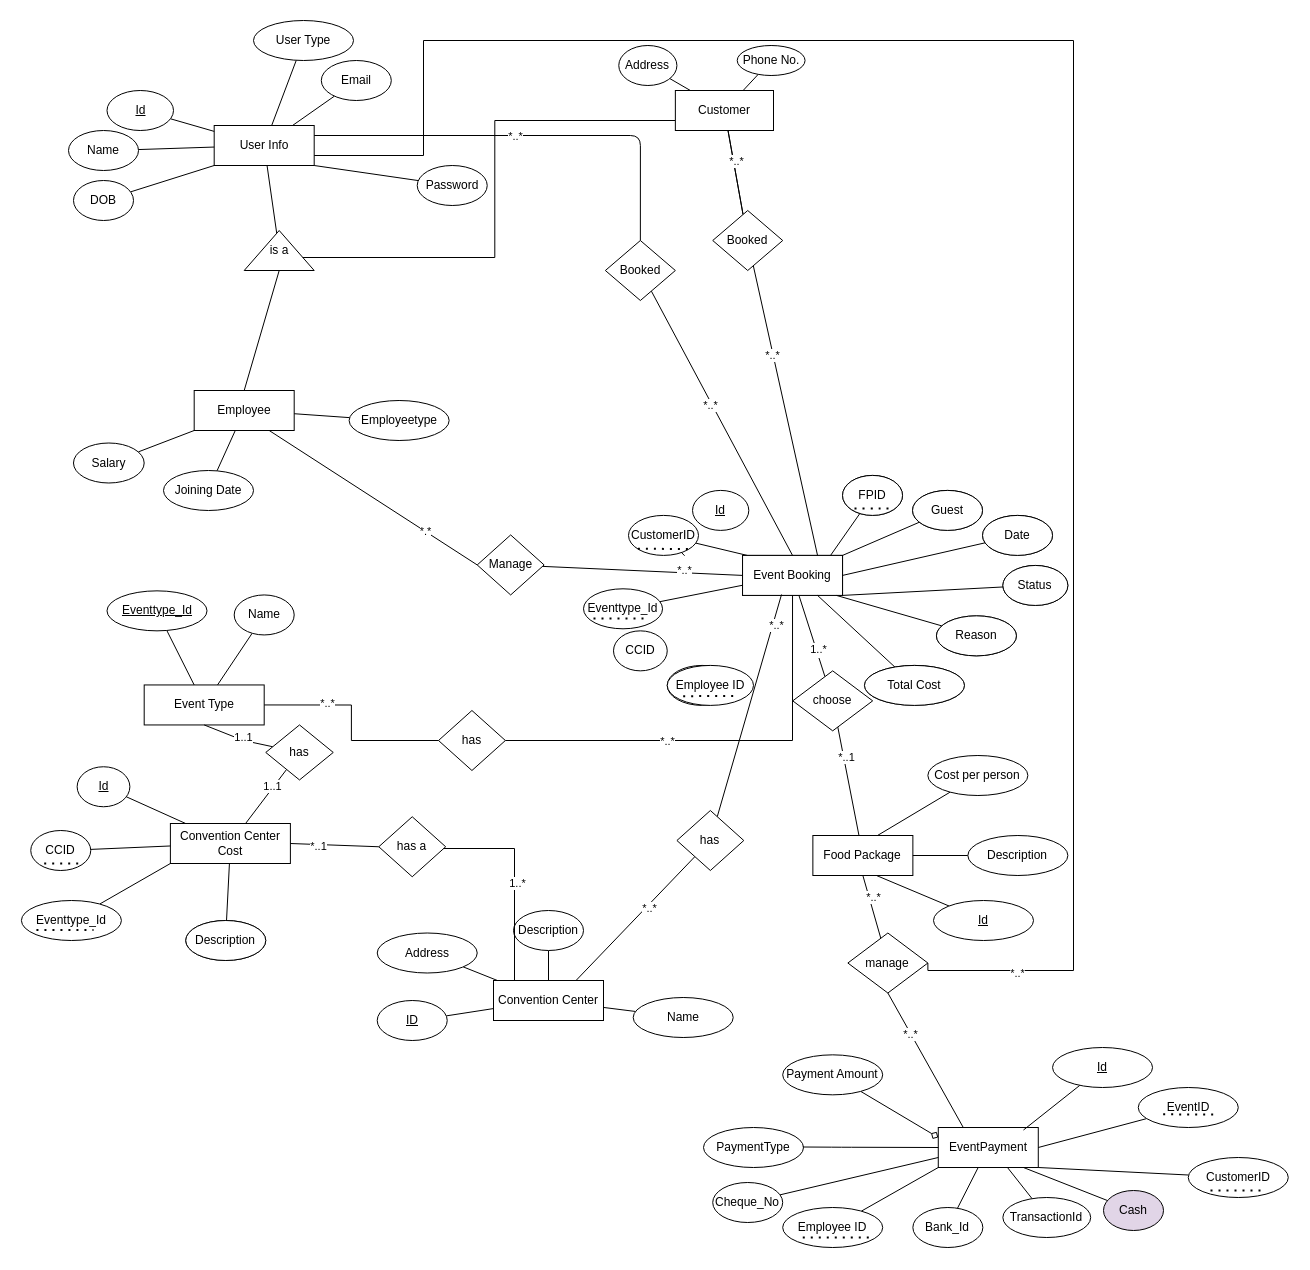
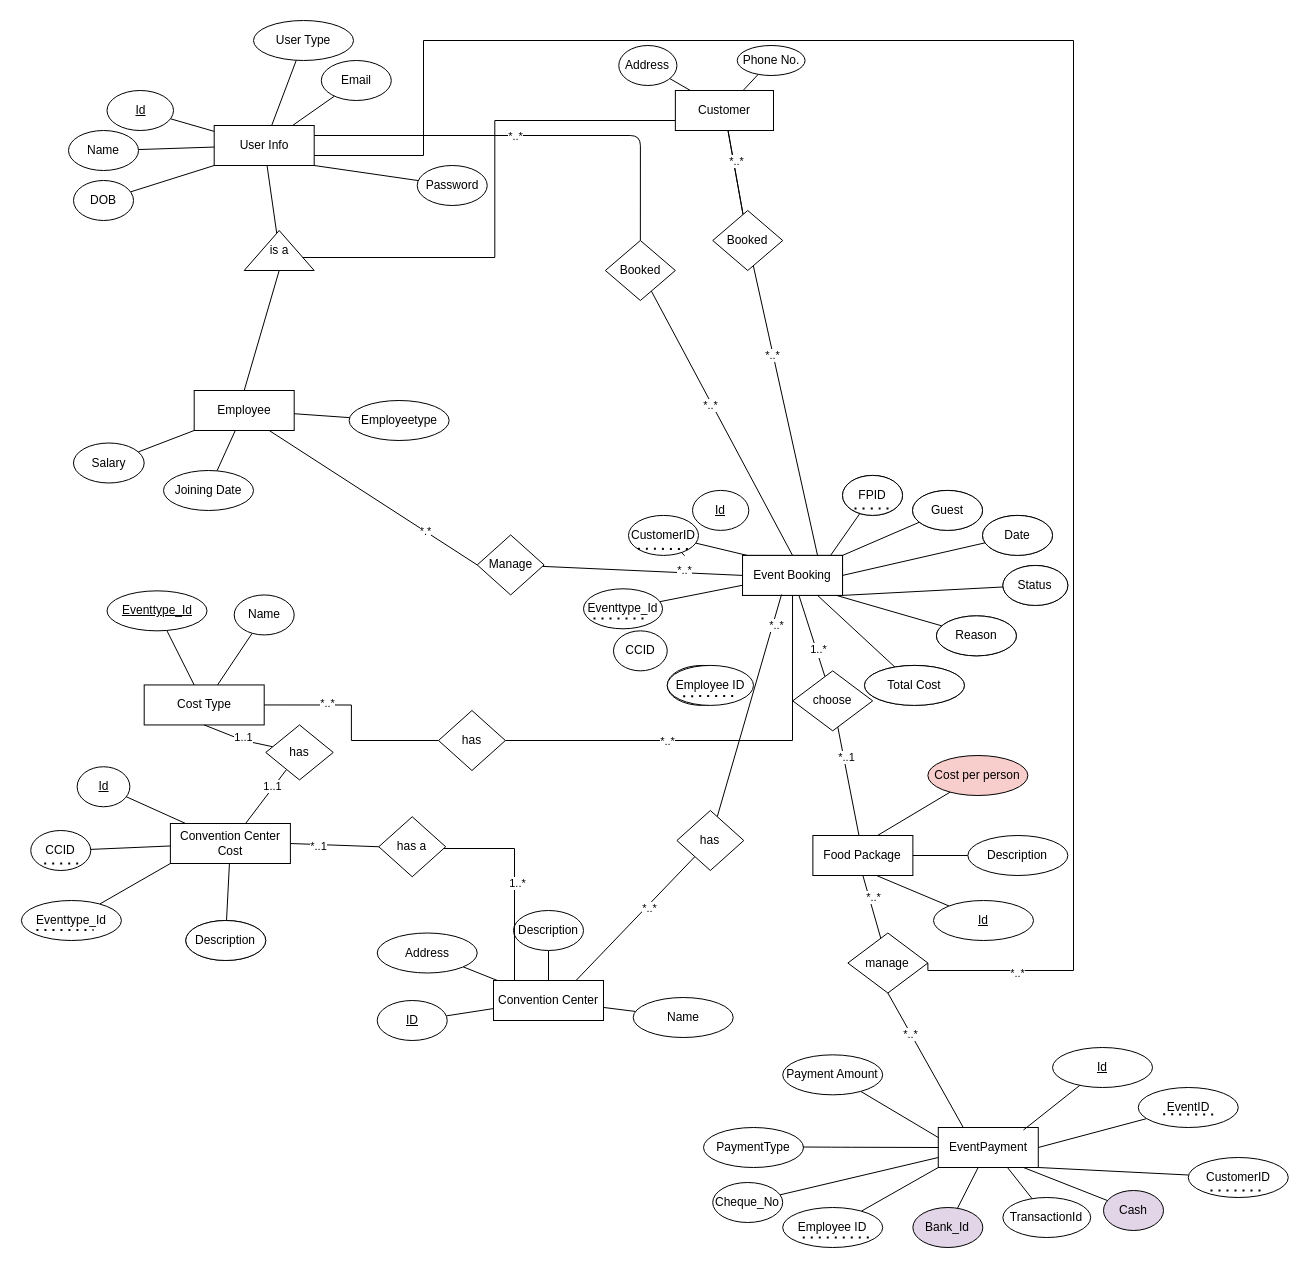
node "Event Type": label "Event Type" -> "Cost Type"
node "Cost per person": fillcolor #ffffff -> #f8cecc
edge "Payment Amount" -> "EventPayment": arrowhead diamond -> none
node "Bank_Id": fillcolor #ffffff -> #e1d5e7
